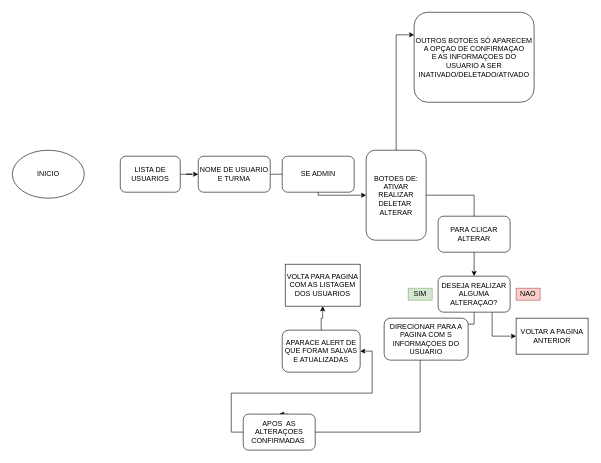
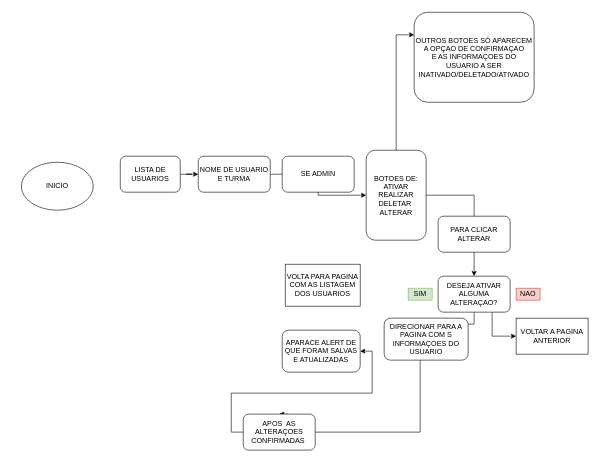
node "INICIO": moved (48, 174) -> (57, 186)
node "DESEJA REALIZAR ALGUMA ALTERAÇAO?": label "DESEJA REALIZAR ALGUMA ALTERAÇAO?" -> "DESEJA ATIVAR ALGUMA ALTERAÇAO?"
edge "APARACE ALERT DE QUE FORAM SALVAS E ATUALIZADAS" -> "VOLTA PARA PAGINA COM AS LISTAGEM DOS USUARIOS": removed
